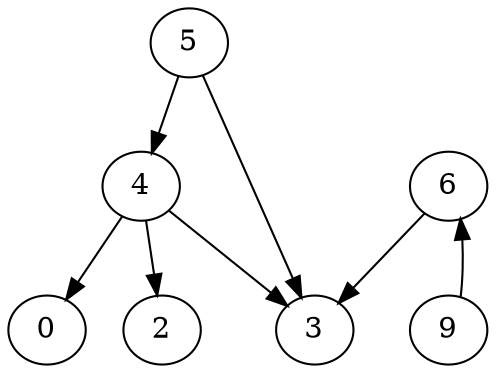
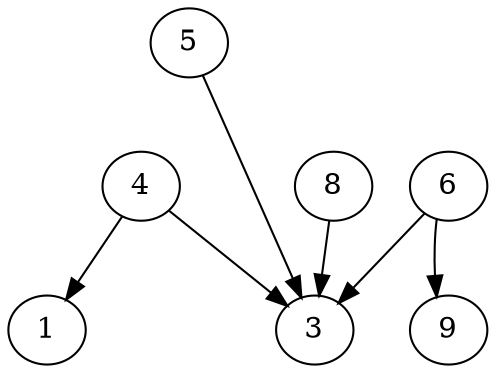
edge "5" -> "4": removed
node "8": added
edge "9" -> "6": reversed
node "0": label "0" -> "1"
node "2": removed
